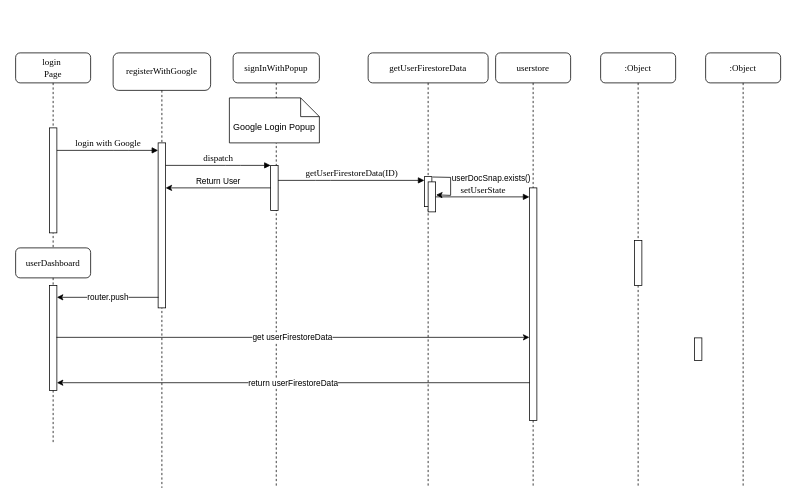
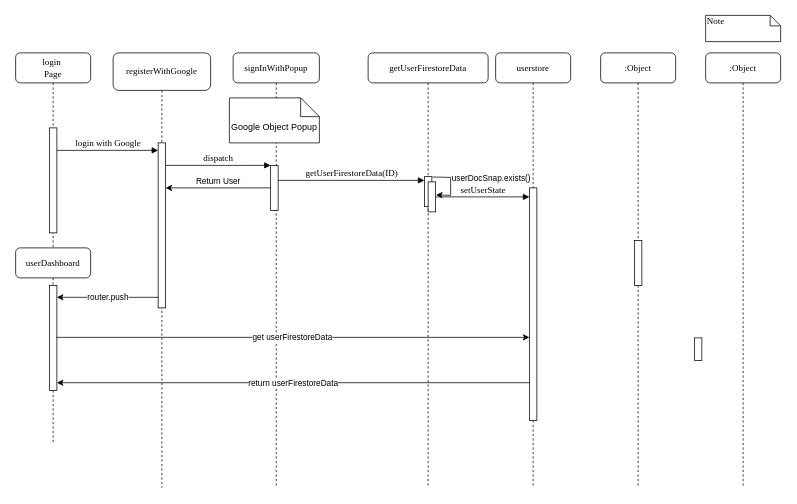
node "Note": added
node "Google Login Popup": label "Google Login Popup" -> "Google Object Popup"
